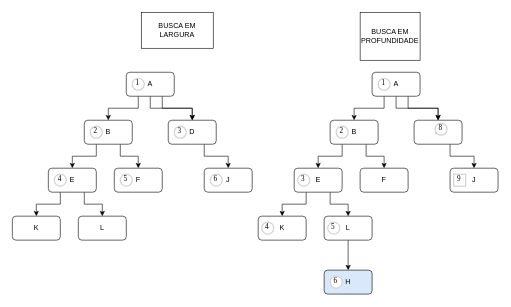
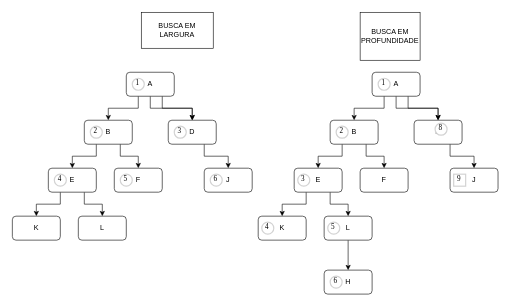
node "H": fillcolor #dae8fc -> #ffffff
